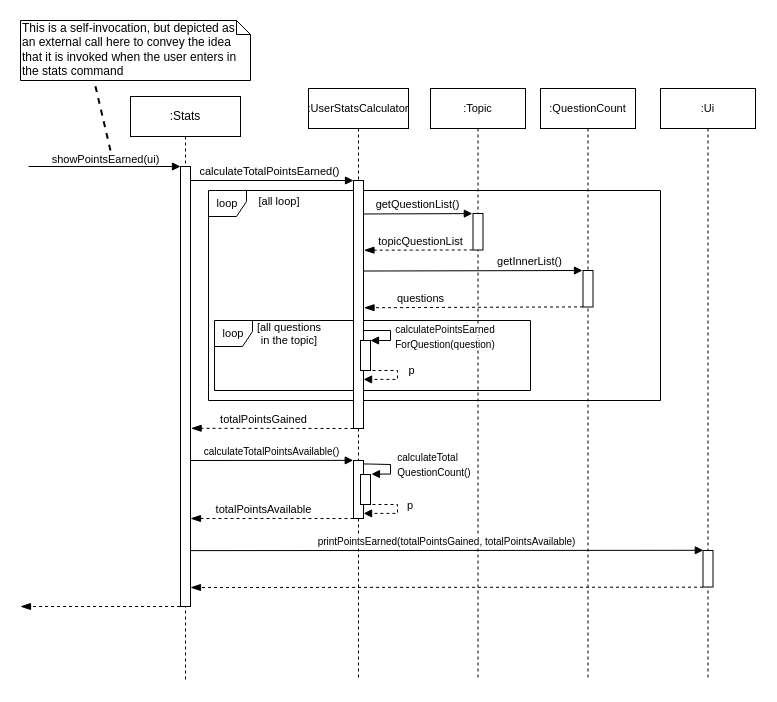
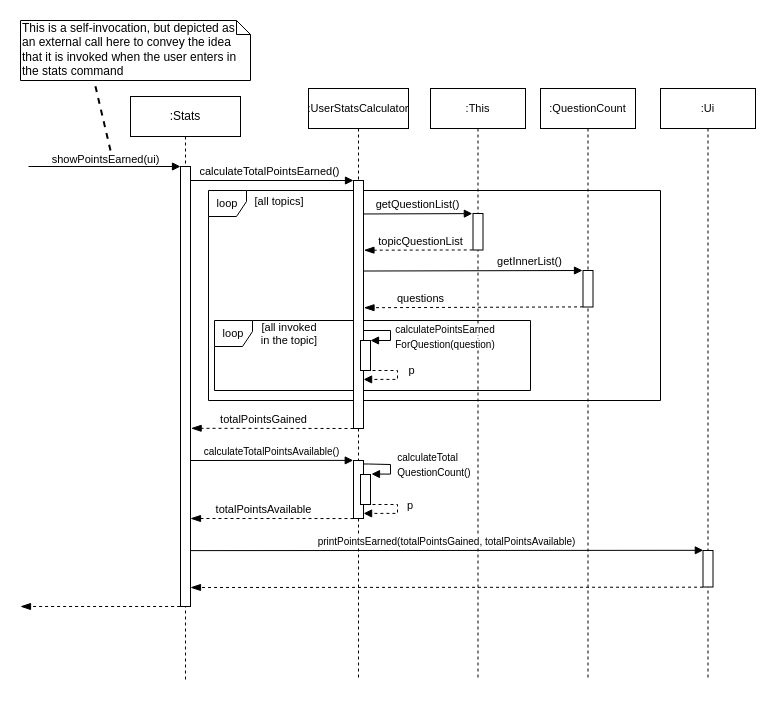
node ":Topic": label ":Topic" -> ":This"
node "[all loop]": label "[all loop]" -> "[all topics]"
node "[all questions in the topic]": label "[all questions in the topic]" -> "[all invoked in the topic]"
